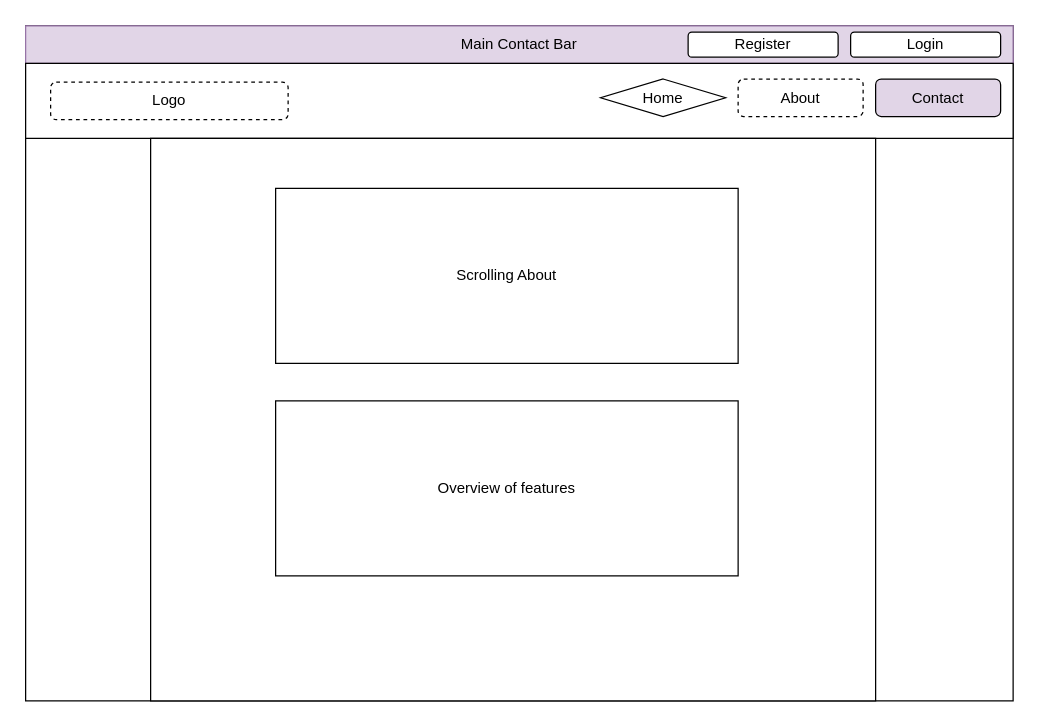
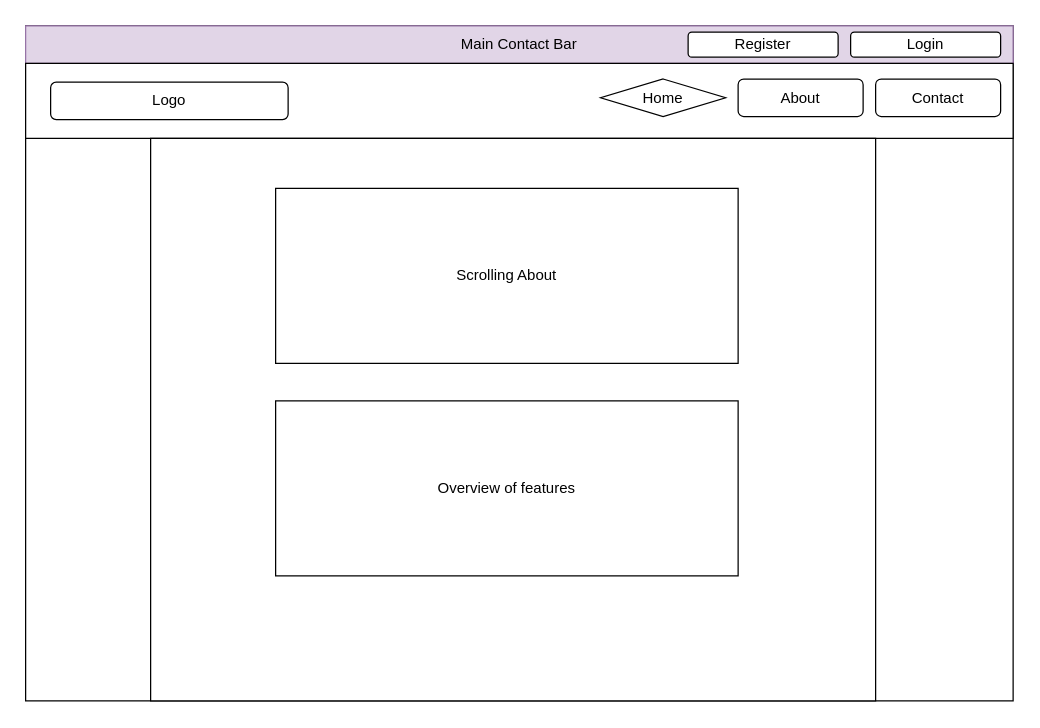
node "About": style dashed -> solid
node "Contact": fillcolor #e1d5e7 -> #ffffff
node "Logo": style dashed -> solid
